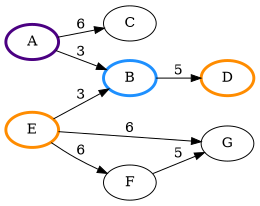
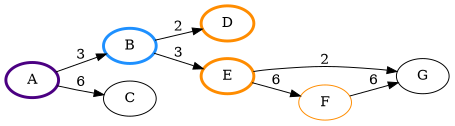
edge "B" -> "D": label "5" -> "2"
edge "E" -> "B": reversed
edge "E" -> "G": label "6" -> "2"
edge "F" -> "G": label "5" -> "6"
node "F": color black -> darkorange
